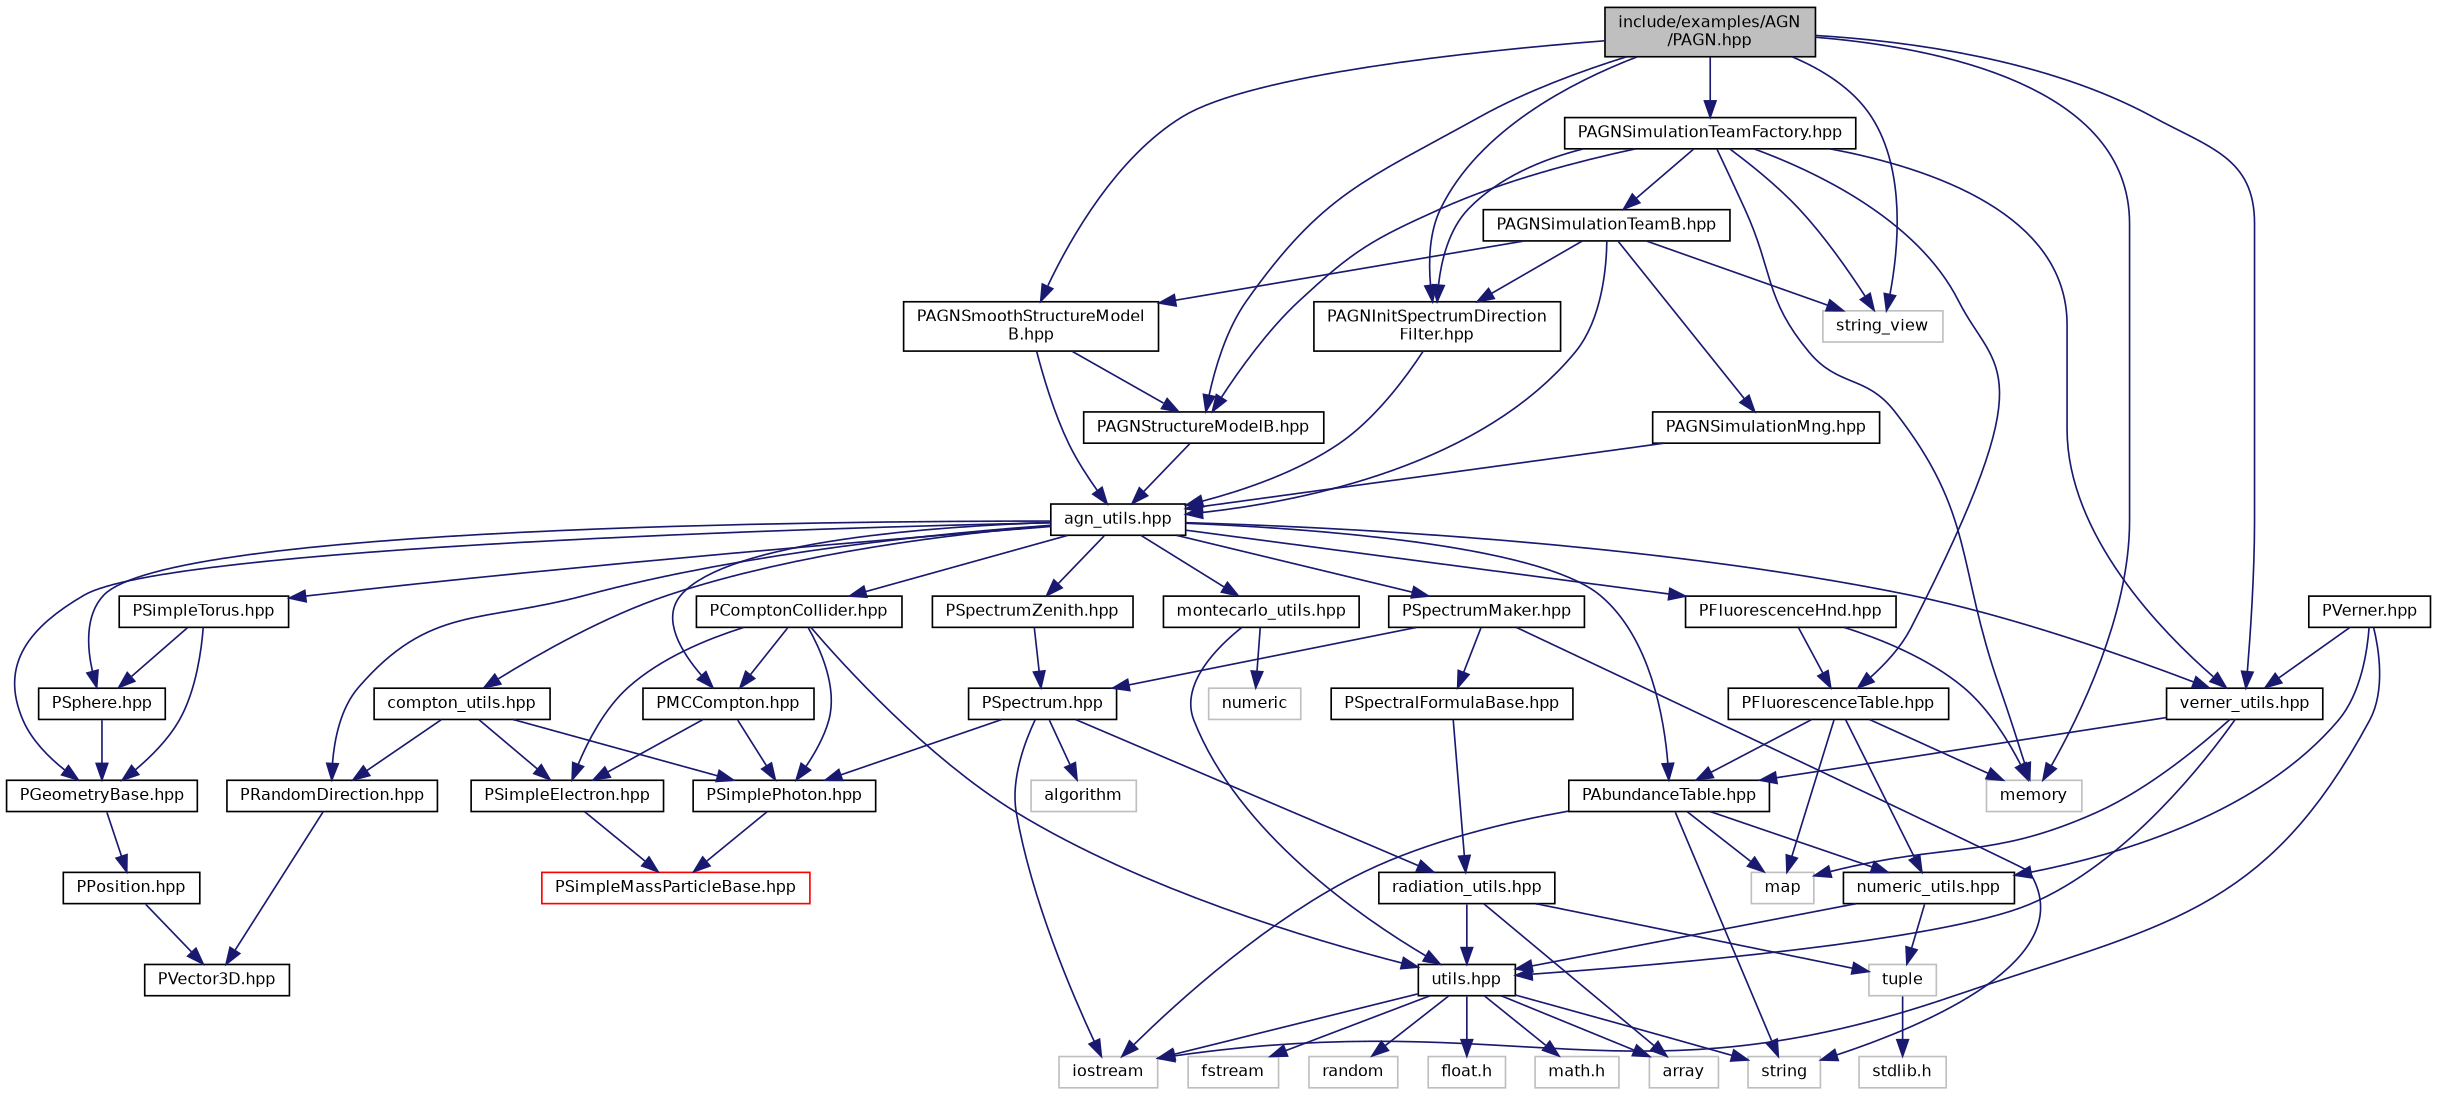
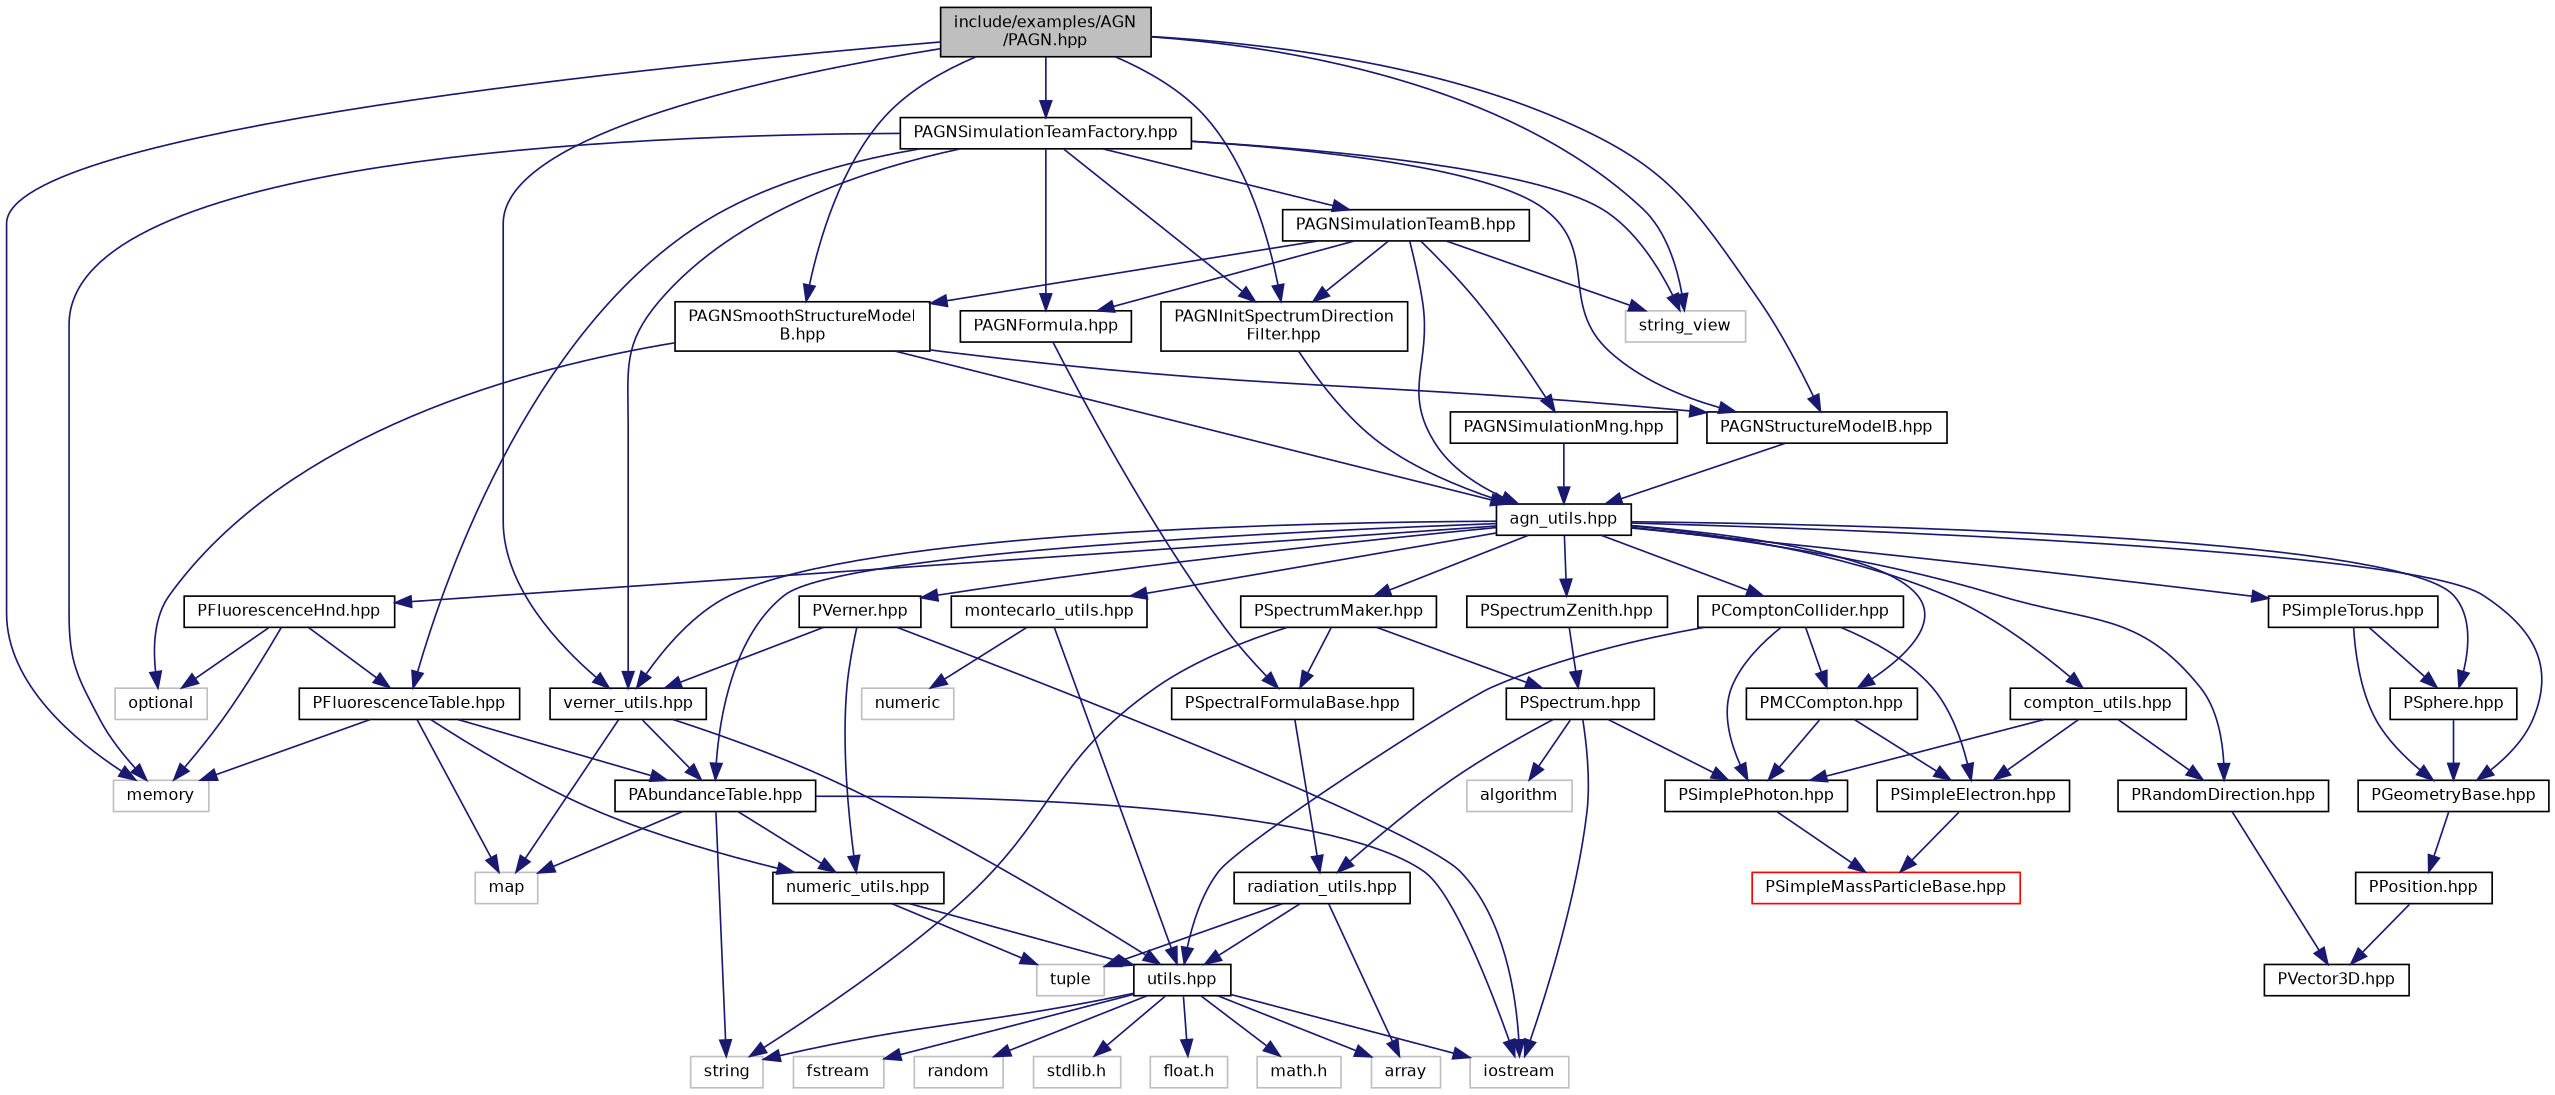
node "PAGNFormula.hpp": added
edge "agn_utils.hpp" -> "PVerner.hpp": added
node "optional": added
edge "tuple" -> "stdlib.h": now "utils.hpp" -> "stdlib.h"
